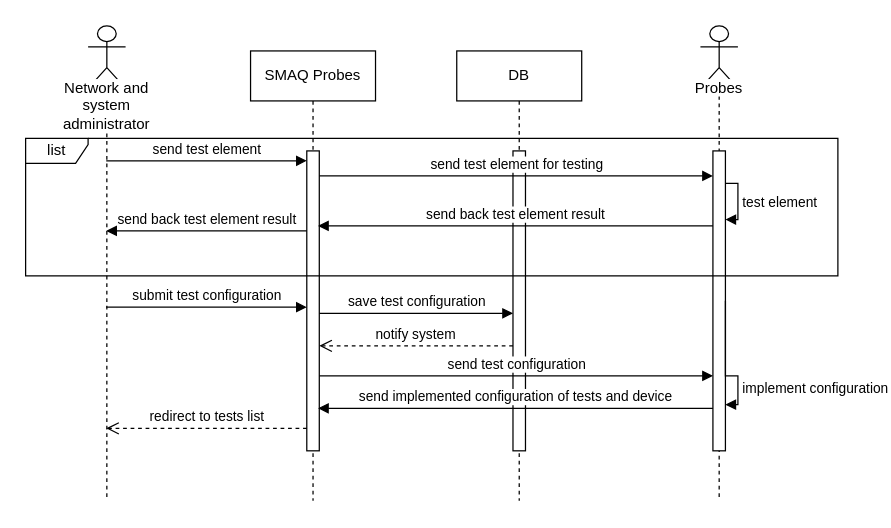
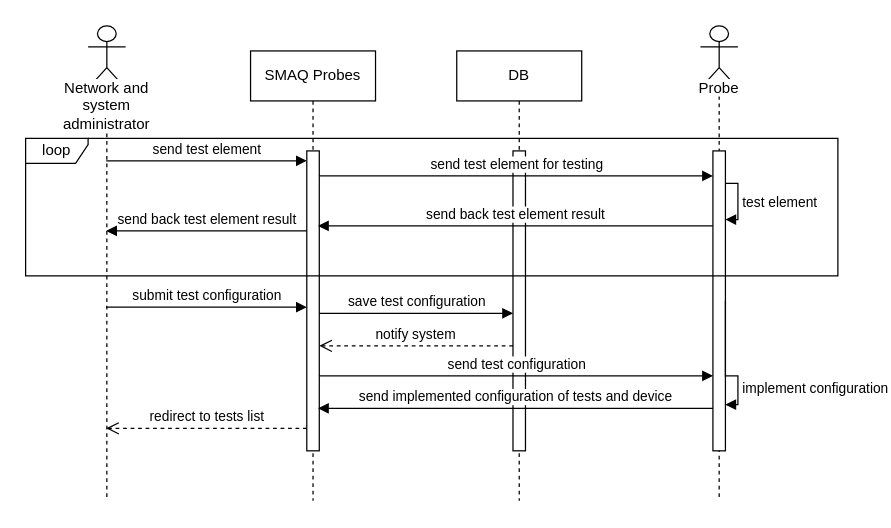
node "Probes": label "Probes" -> "Probe"
node "list": label "list" -> "loop"
